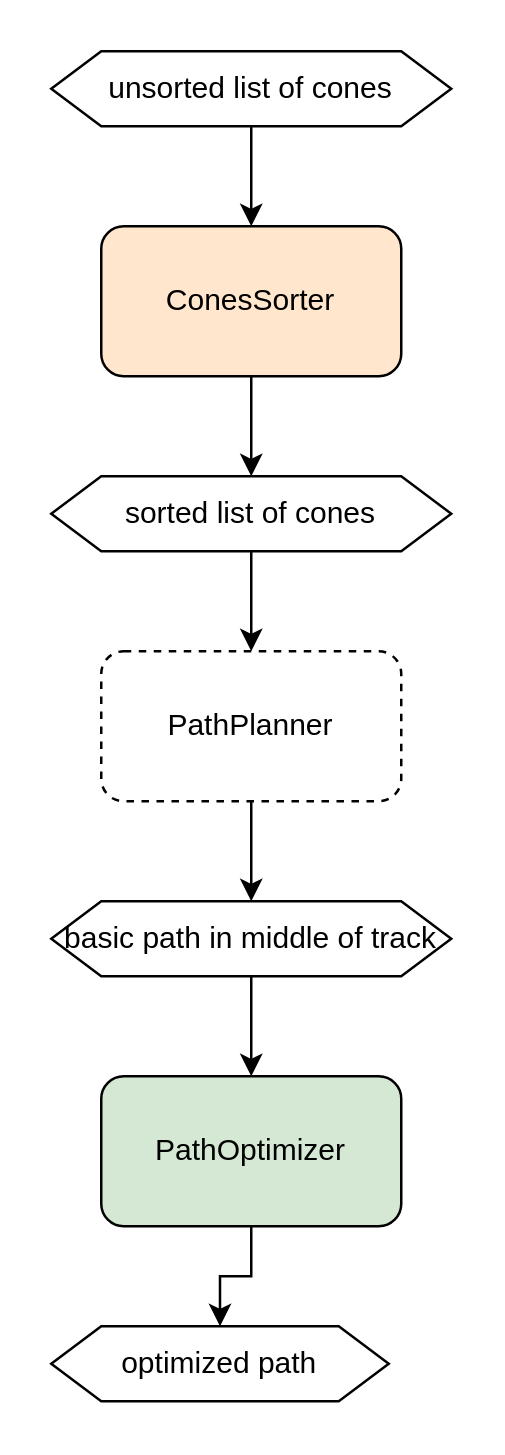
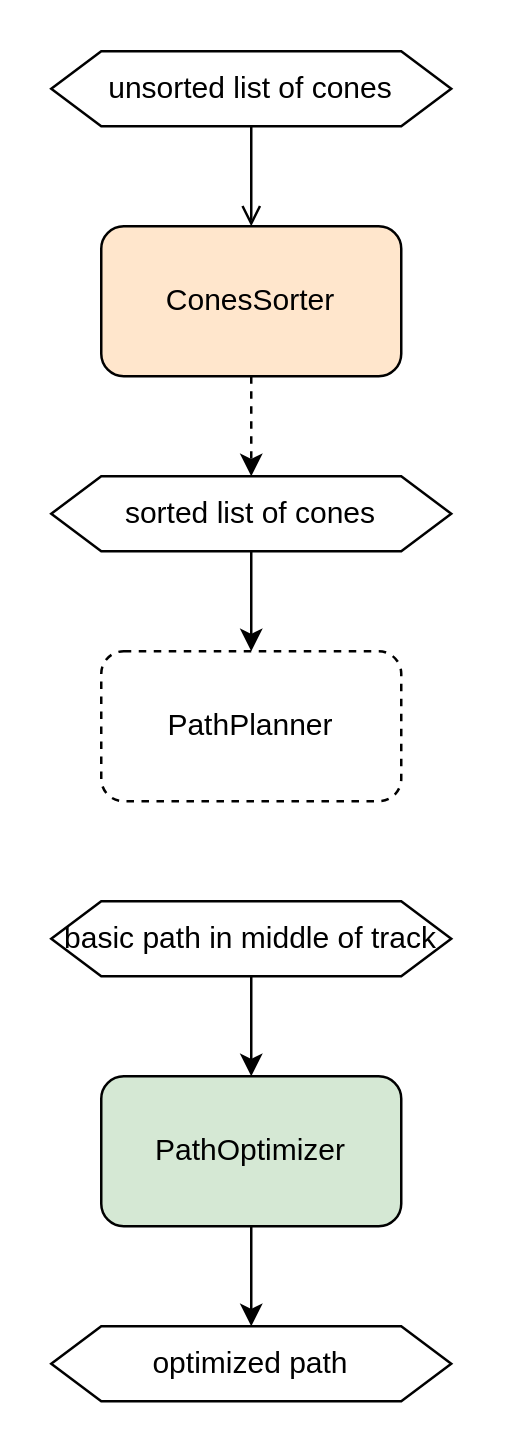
edge "unsorted list of cones" -> "ConesSorter": arrowhead classic -> open
edge "ConesSorter" -> "sorted list of cones": style solid -> dashed
edge "PathPlanner" -> "basic path in middle of track": removed
node "optimized path": size 338x75 -> 400x75
